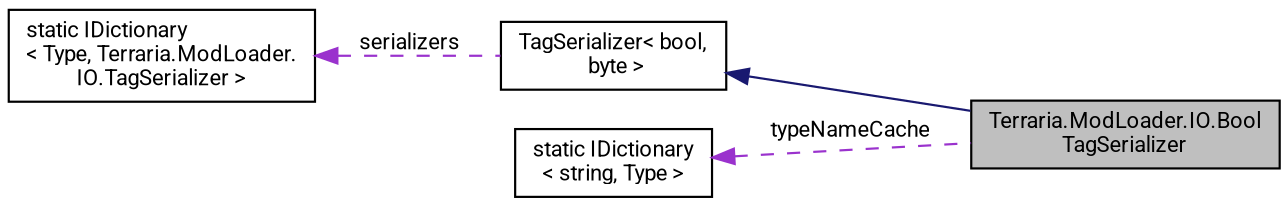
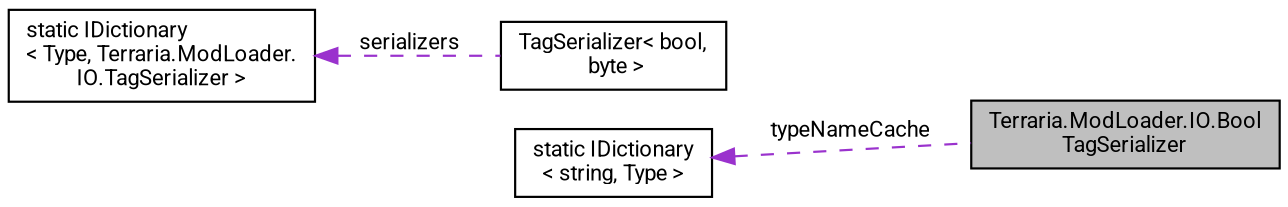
edge "Terraria.ModLoader.IO.Bool TagSerializer" -> "TagSerializer< bool, byte >": removed
